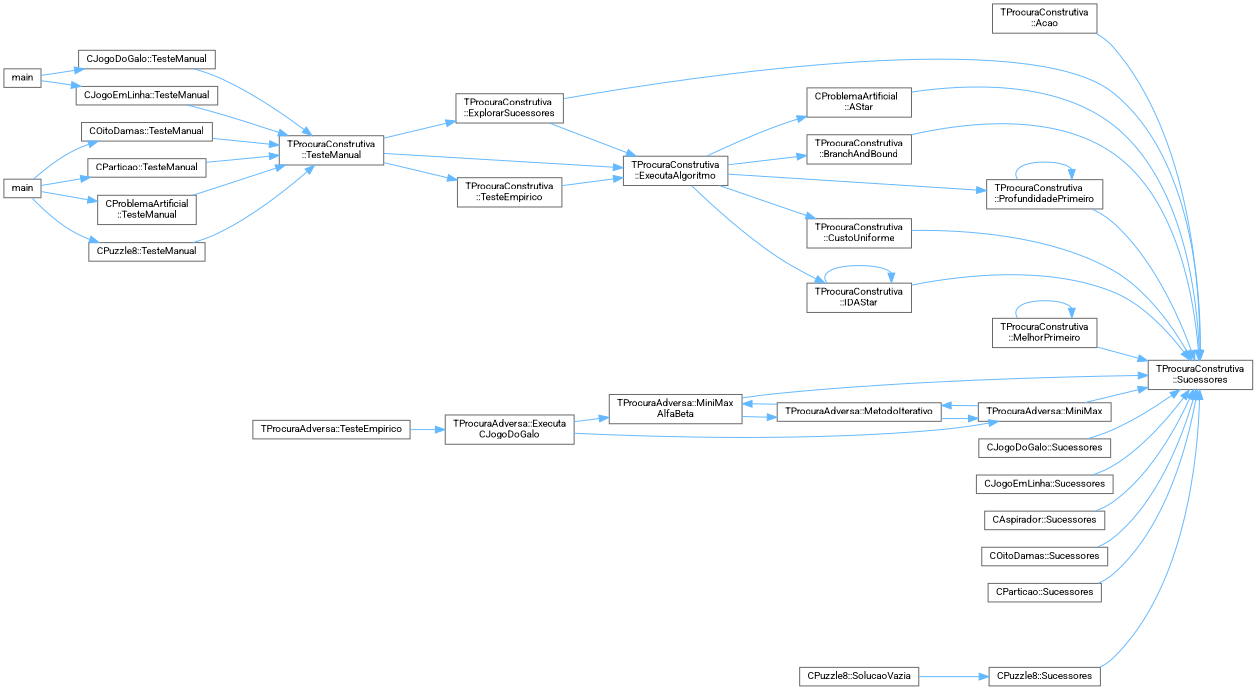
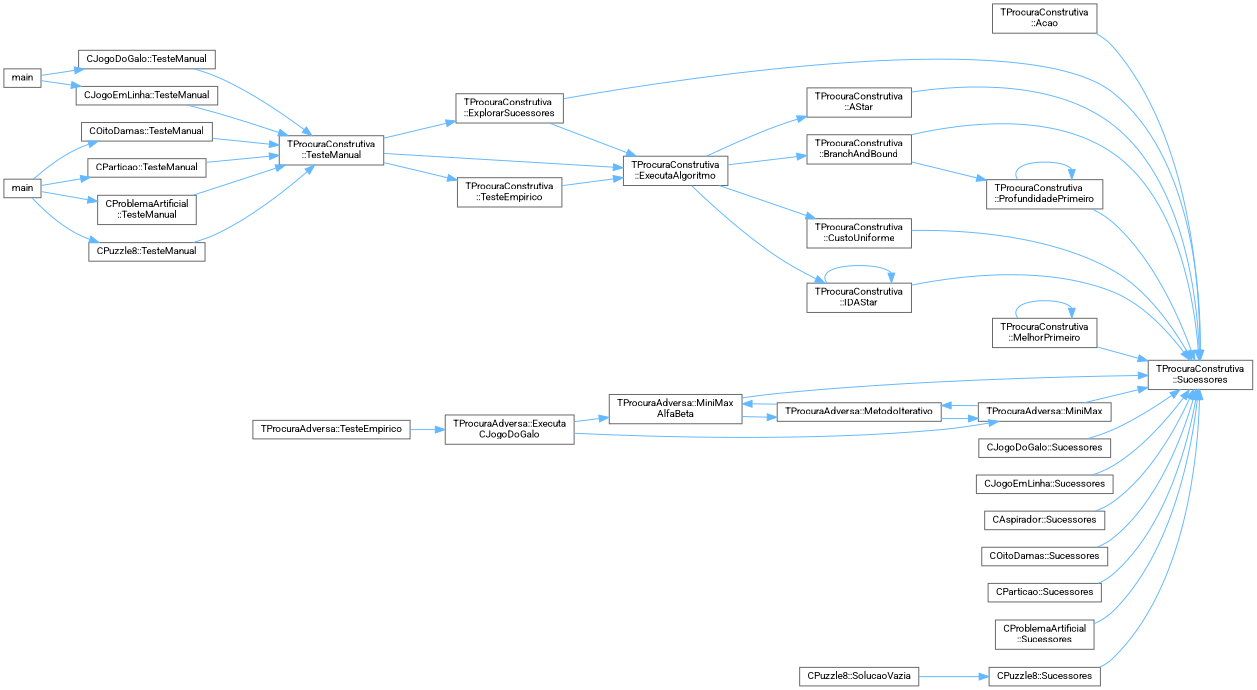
node "CProblemaArtificial ::AStar": label "CProblemaArtificial ::AStar" -> "TProcuraConstrutiva ::AStar"
edge "TProcuraConstrutiva ::ExecutaAlgoritmo" -> "TProcuraConstrutiva ::ProfundidadePrimeiro": now "TProcuraConstrutiva ::BranchAndBound" -> "TProcuraConstrutiva ::ProfundidadePrimeiro"
node "CProblemaArtificial ::Sucessores": added
